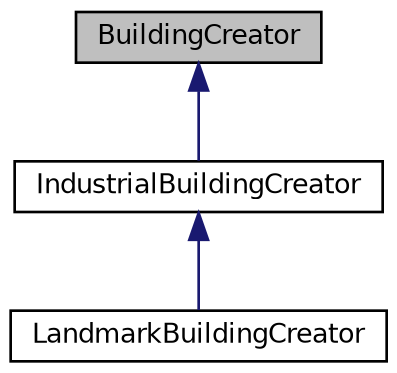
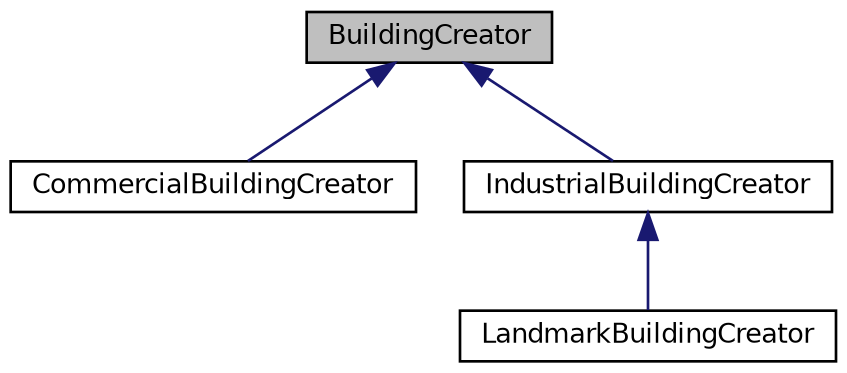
node "CommercialBuildingCreator": added
